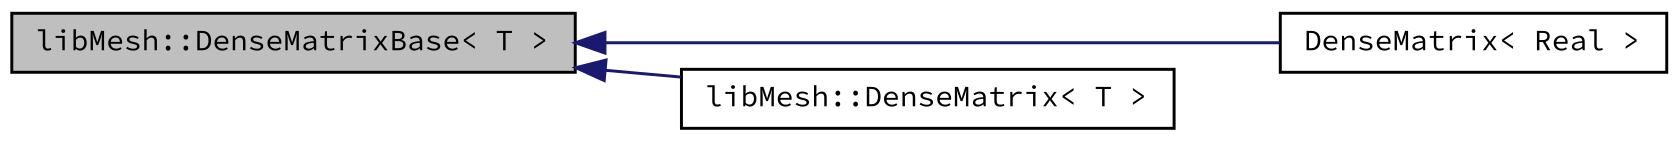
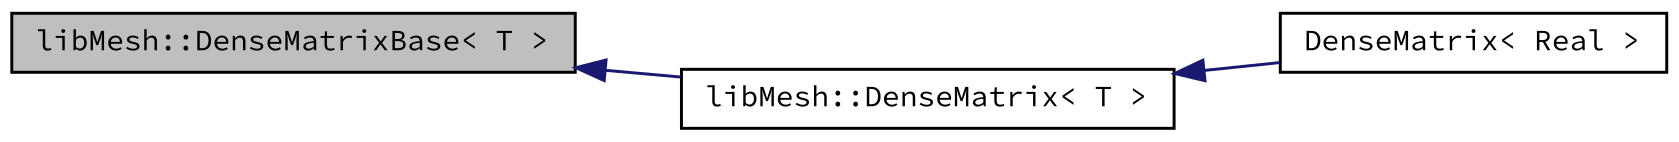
edge "DenseMatrix< Real >" -> "libMesh::DenseMatrixBase< T >": now "DenseMatrix< Real >" -> "libMesh::DenseMatrix< T >"
